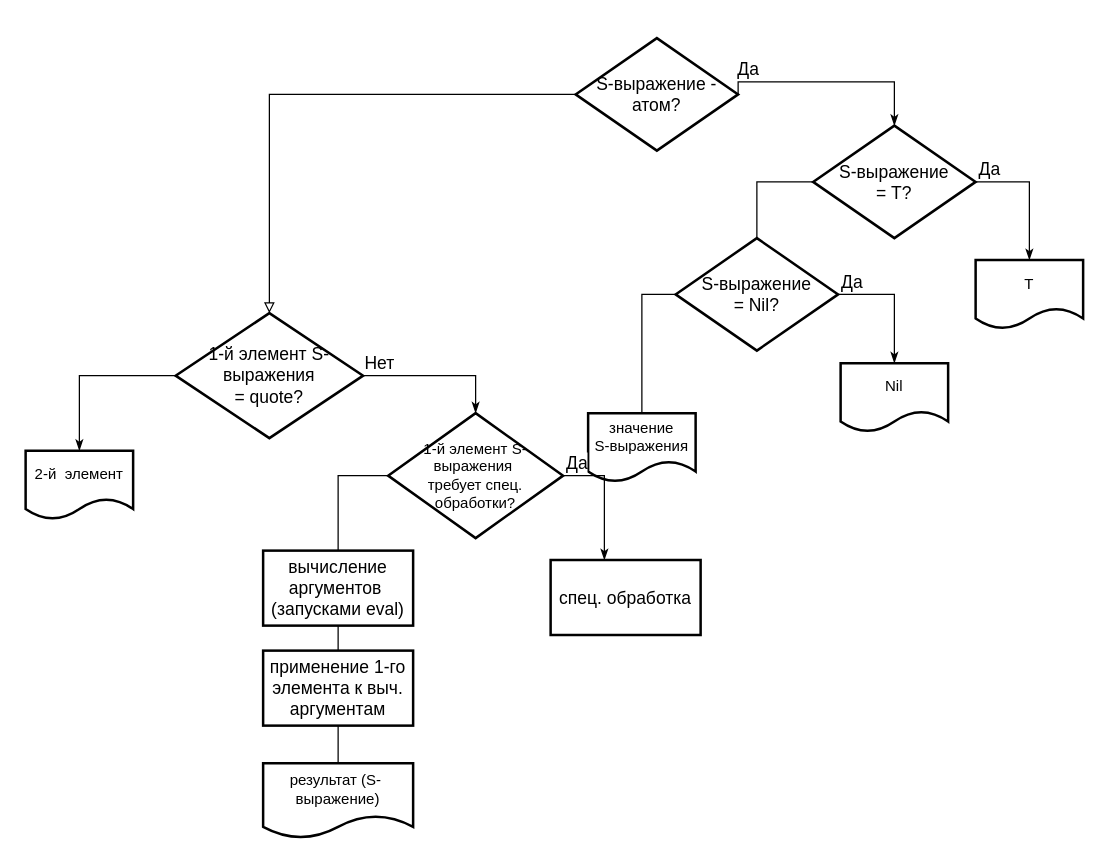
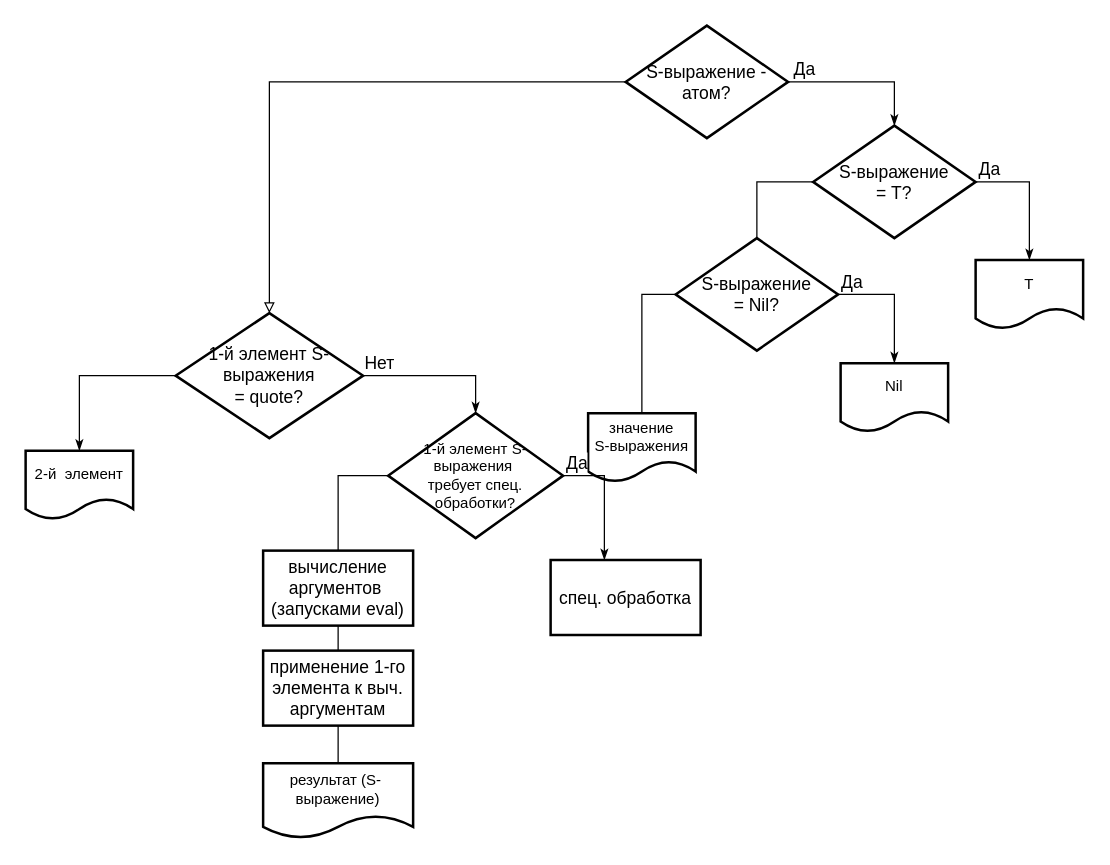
node "S-выражение - атом?": moved (657, 94) -> (707, 82)
